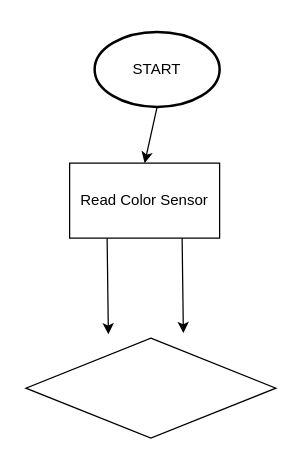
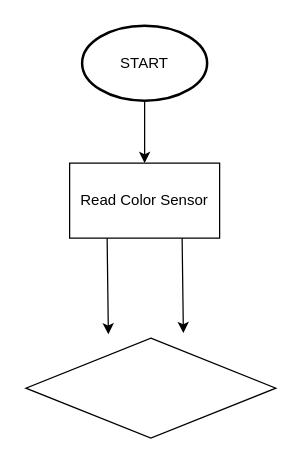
node "START": moved (157, 69) -> (144, 63)
